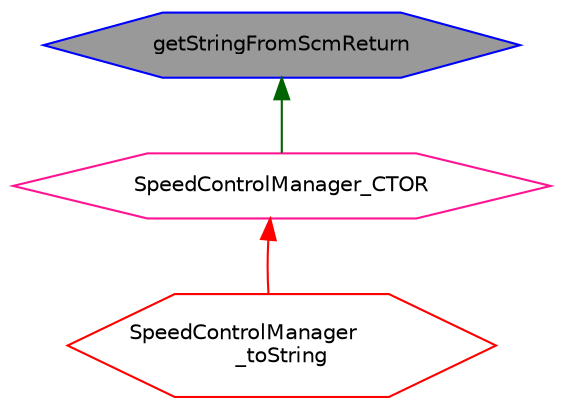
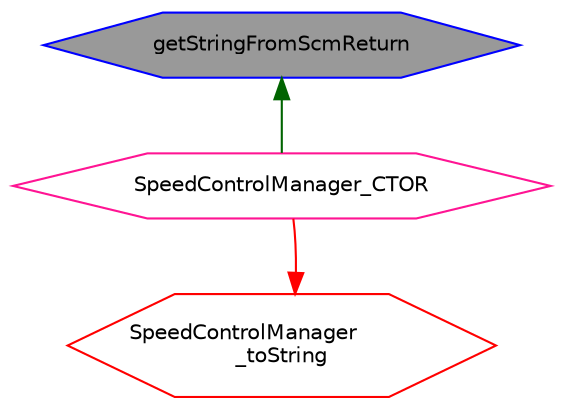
edge "SpeedControlManager _toString" -> "SpeedControlManager_CTOR": reversed
